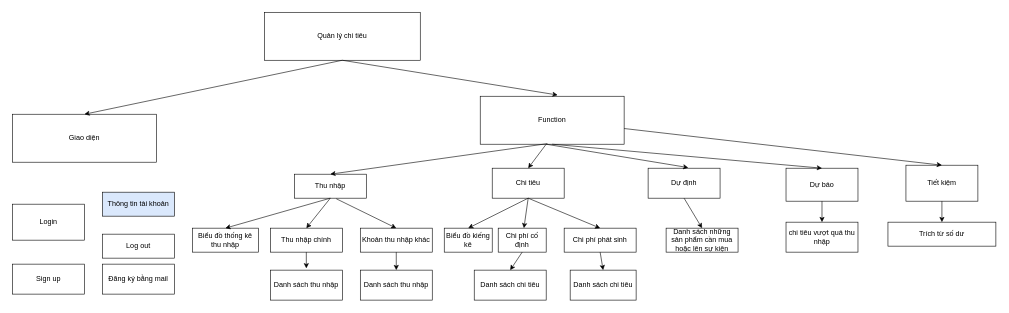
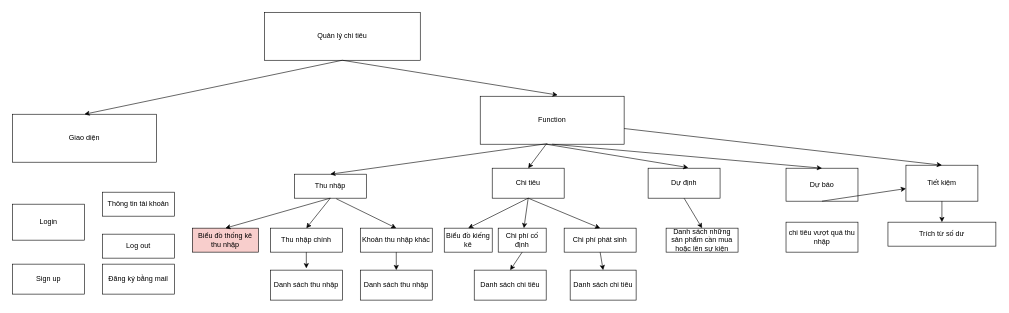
node "Thông tin tài khoản": fillcolor #dae8fc -> #ffffff
edge "Dự báo" -> "chi tiêu vượt quá thu nhập": now "Dự báo" -> "Tiết kiệm"
node "Biểu đồ thống kê thu nhập": fillcolor #ffffff -> #f8cecc
